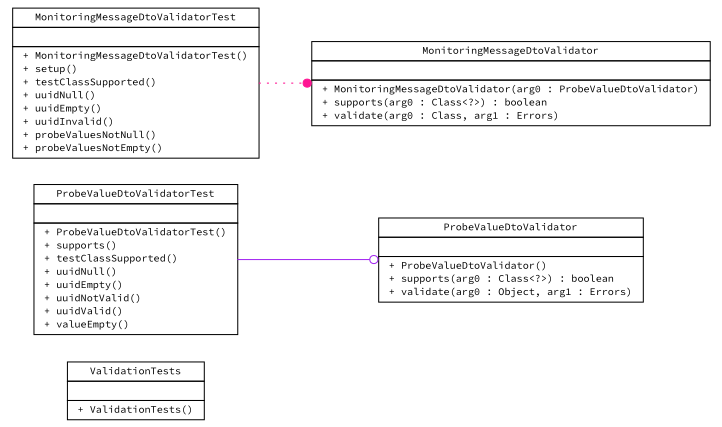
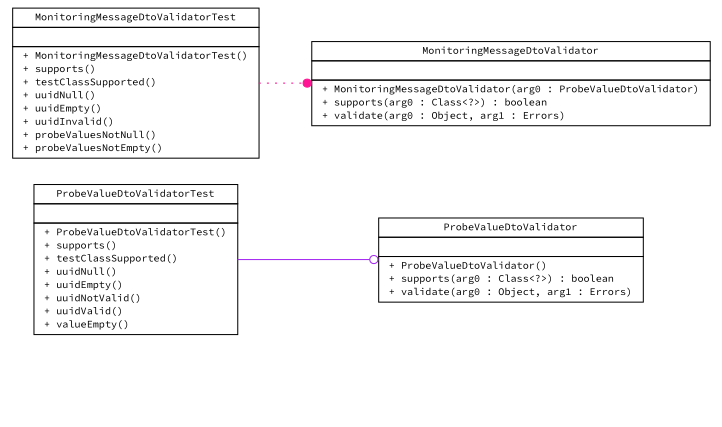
node "MonitoringMessageDtoValidatorTest": text "+ setup()" -> "+ supports()"
node "MonitoringMessageDtoValidator": text "+ validate(arg0 : Class, arg1 : Errors)" -> "+ validate(arg0 : Object, arg1 : Errors)"
node "ValidationTests": removed
